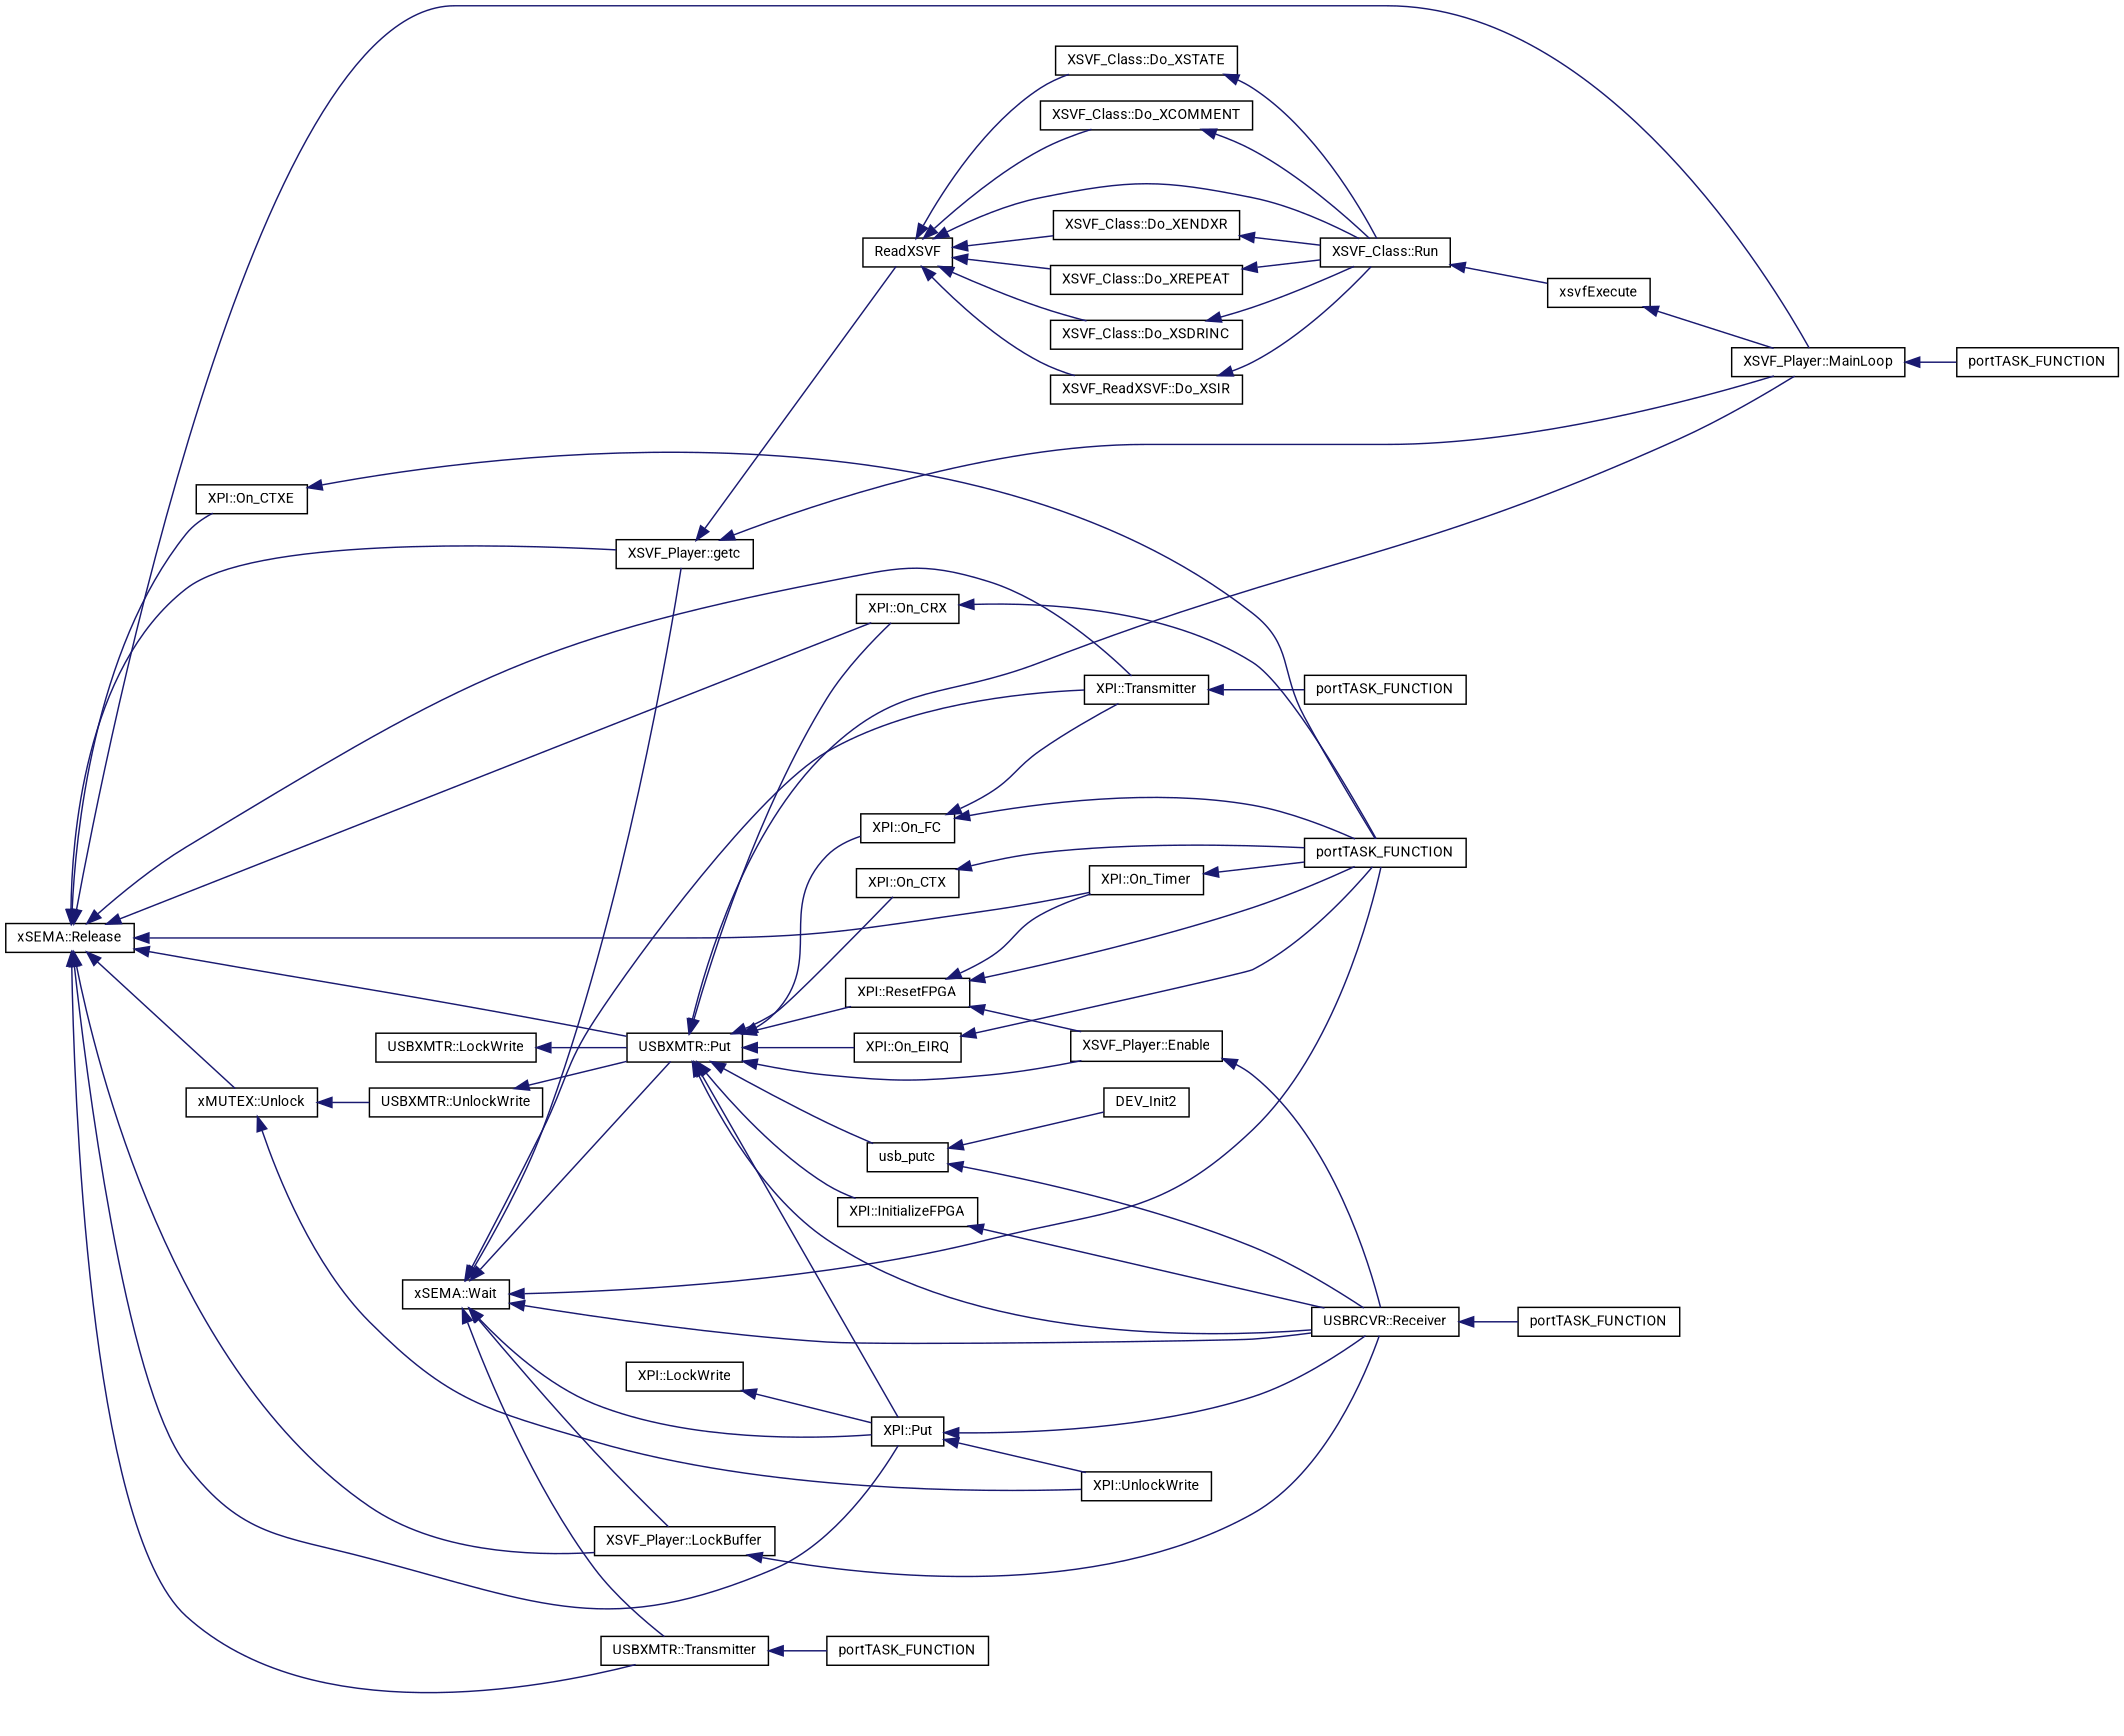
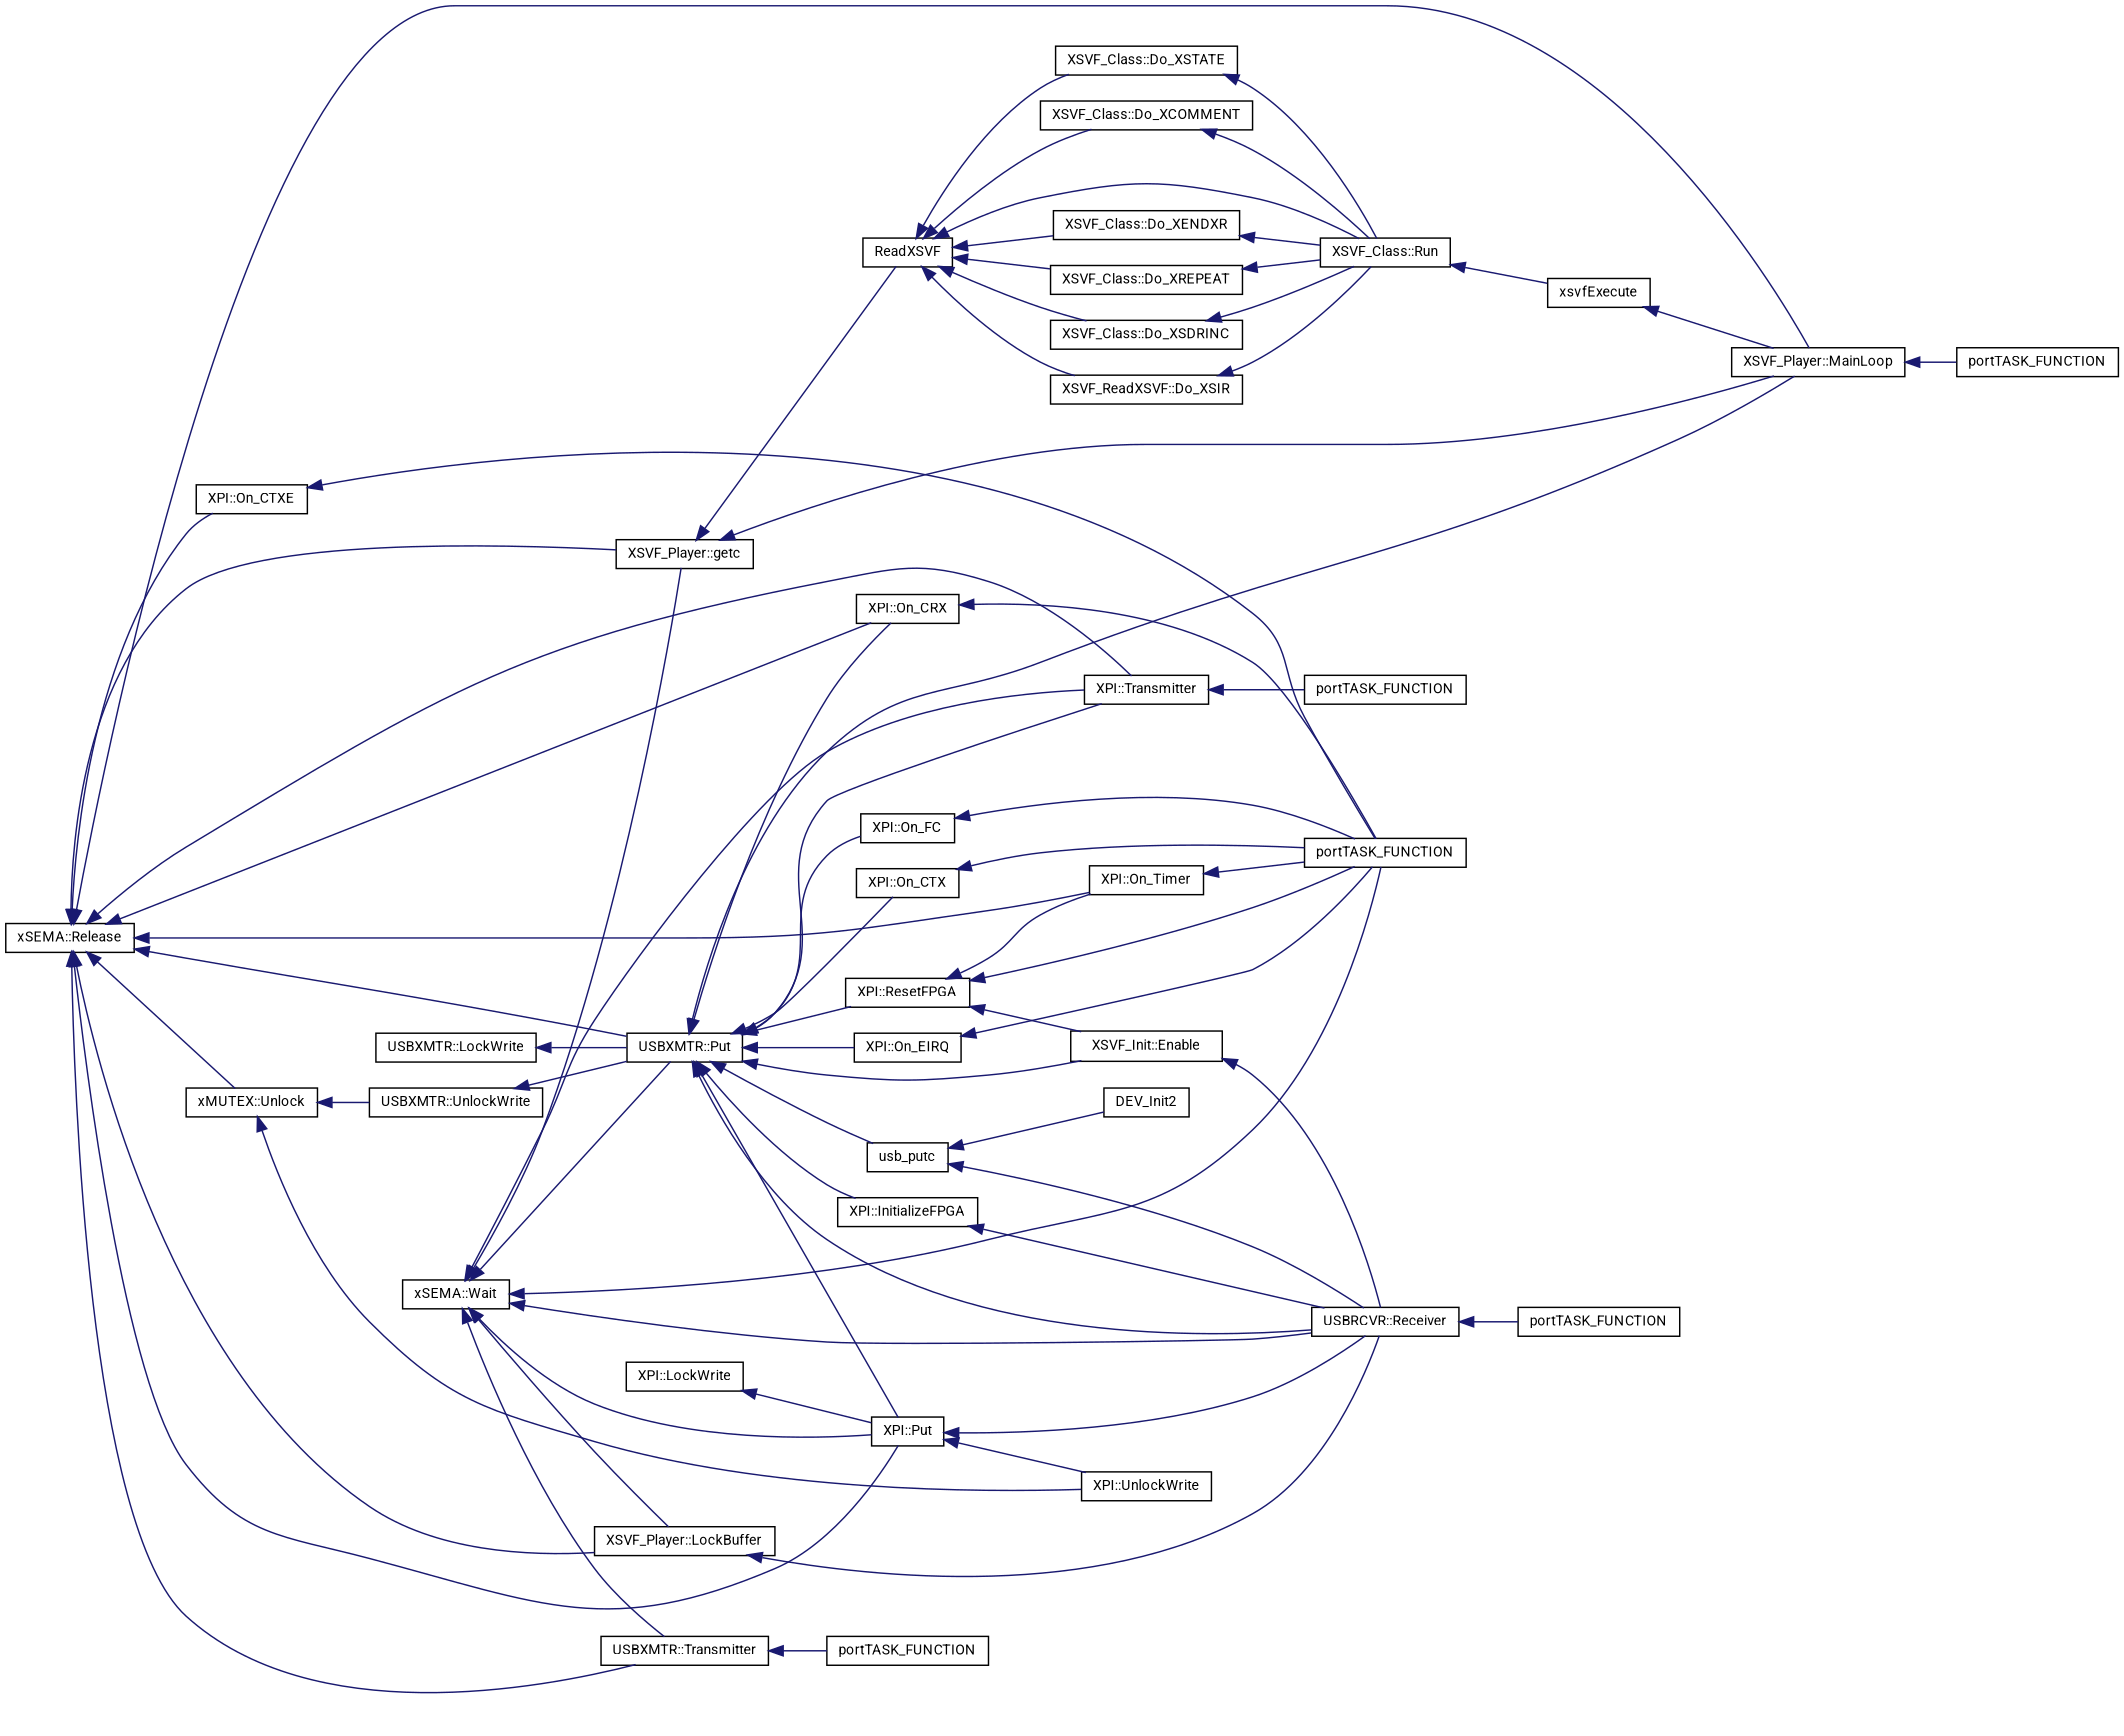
edge "XPI::Transmitter" -> "XPI::On_FC": now "XPI::Transmitter" -> "USBXMTR::Put"
node "XSVF_Player::Enable": label "XSVF_Player::Enable" -> "XSVF_Init::Enable"
